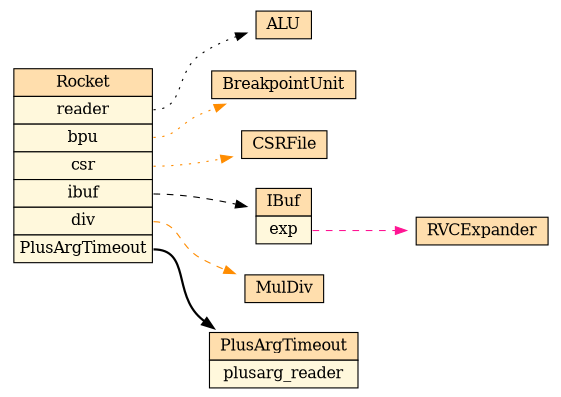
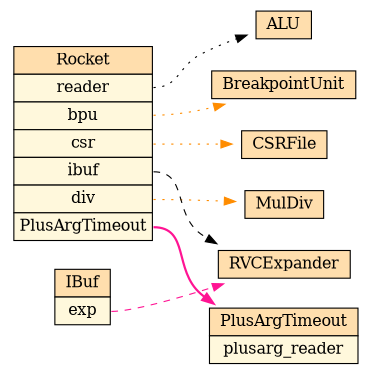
edge "Rocket" -> "IBuf": now "Rocket" -> "RVCExpander"
edge "Rocket" -> "MulDiv": style dashed -> dotted
edge "Rocket" -> "PlusArgTimeout": color black -> deeppink
